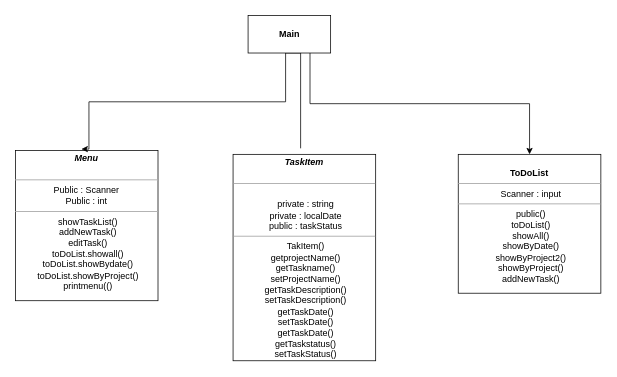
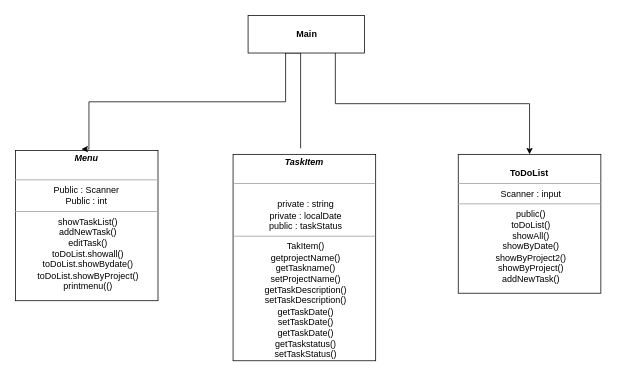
node "Main": size 83x38 -> 116x38
